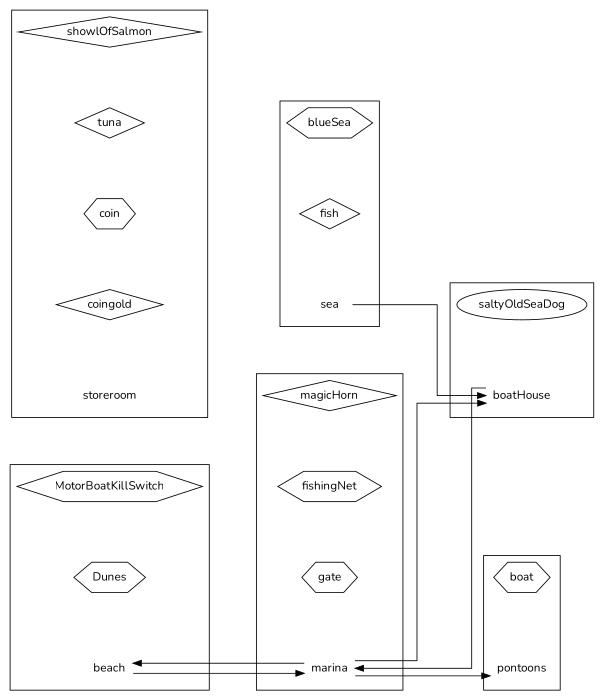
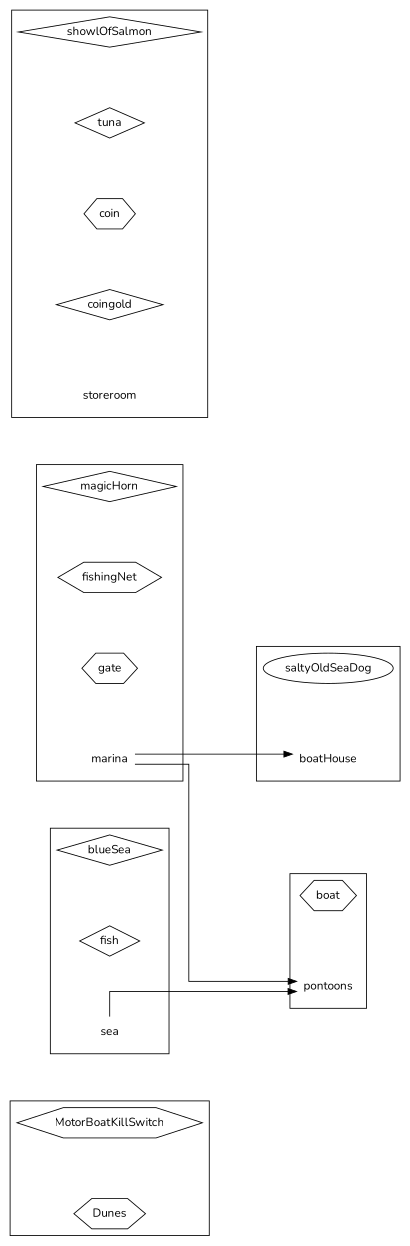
node "blueSea": shape hexagon -> diamond
edge "sea" -> "boatHouse": now "sea" -> "pontoons"
edge "boatHouse" -> "marina": removed
node "beach": removed
